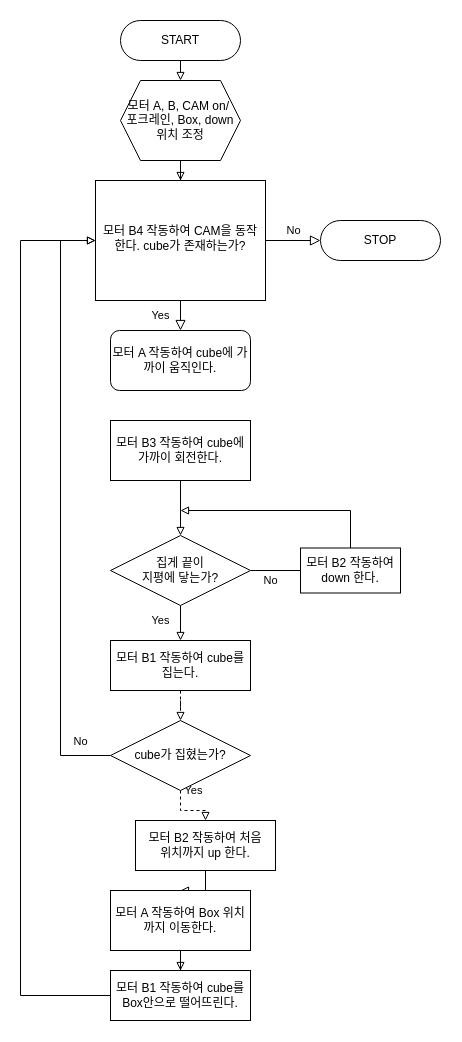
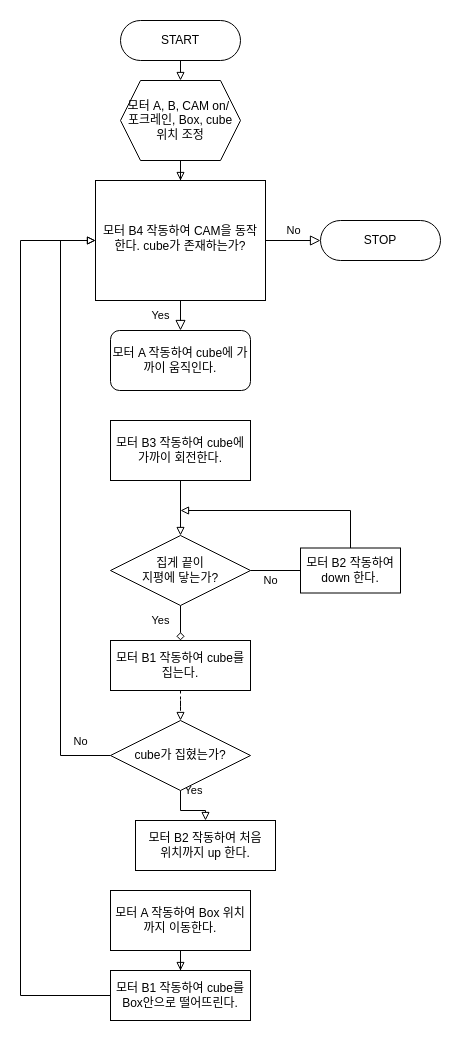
node "모터 A, B, CAM on/ 포크레인, Box, down 위치 조정": label "모터 A, B, CAM on/ 포크레인, Box, down 위치 조정" -> "모터 A, B, CAM on/ 포크레인, Box, cube 위치 조정"
edge "집게 끝이 지평에 닿는가?" -> "모터 B1 작동하여 cube를 집는다.": arrowhead block -> diamond
edge "cube가 집혔는가?" -> "모터 B2 작동하여 처음 위치까지 up 한다.": style dashed -> solid
edge "모터 B2 작동하여 처음 위치까지 up 한다." -> "모터 A 작동하여 Box 위치까지 이동한다.": removed
